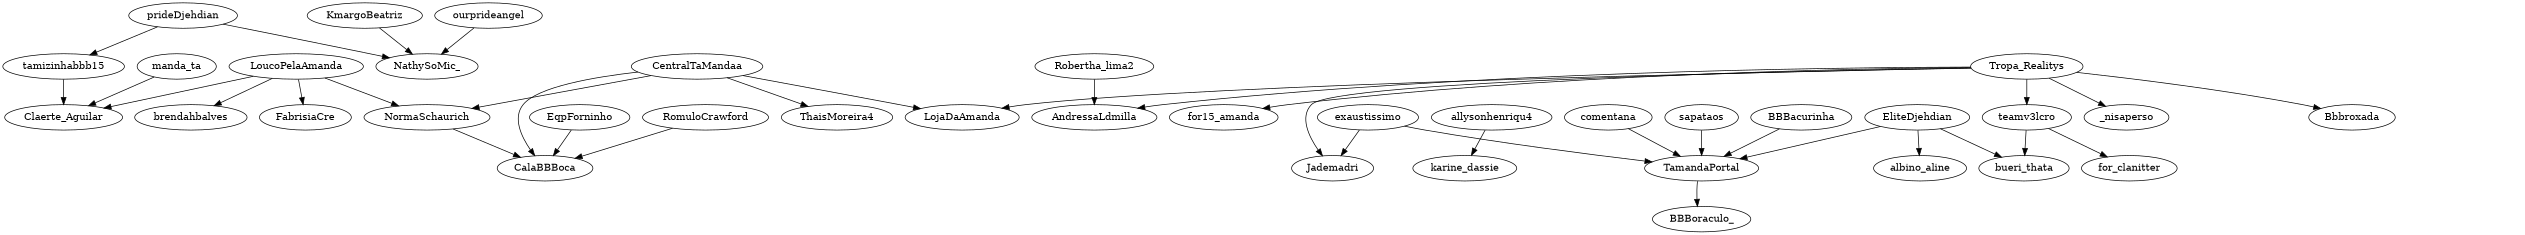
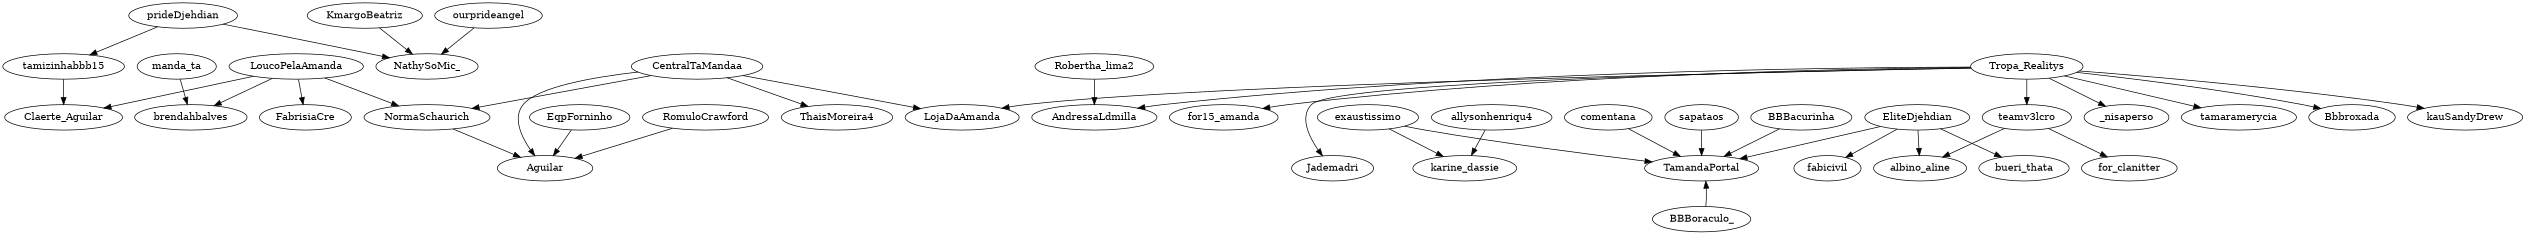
edge "manda_ta" -> "Claerte_Aguilar": now "manda_ta" -> "brendahbalves"
node "tamaramerycia": added
node "kauSandyDrew": added
edge "teamv3lcro" -> "bueri_thata": now "teamv3lcro" -> "albino_aline"
edge "exaustissimo" -> "Jademadri": now "exaustissimo" -> "karine_dassie"
node "CalaBBBoca": label "CalaBBBoca" -> "Aguilar"
node "fabicivil": added
edge "TamandaPortal" -> "BBBoraculo_": reversed
